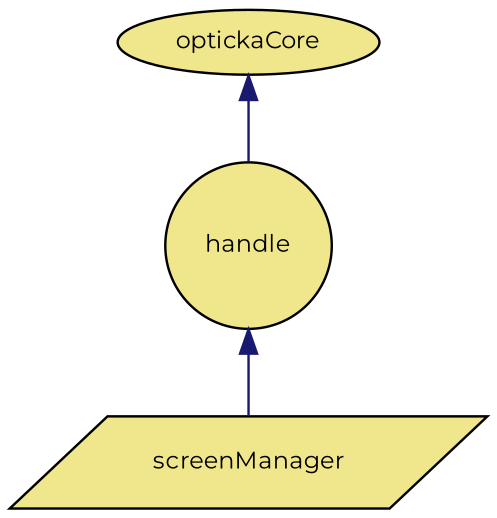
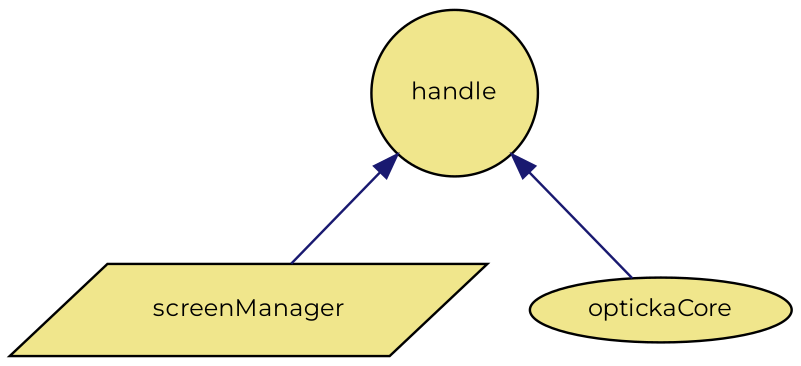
edge "handle" -> "optickaCore": reversed
